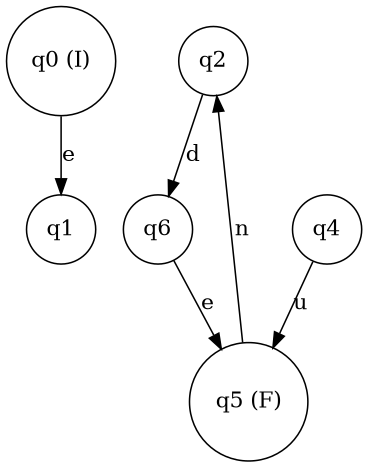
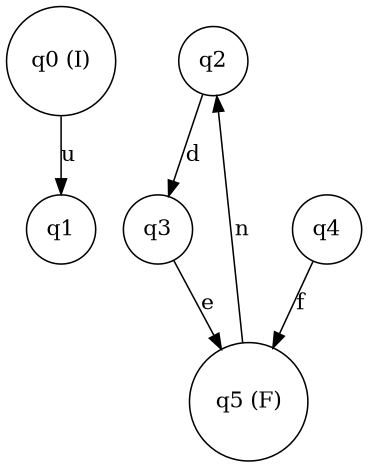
edge "q0 (I)" -> "q1": label "e" -> "u"
node "q6": label "q6" -> "q3"
edge "q4" -> "q5 (F)": label "u" -> "f"
